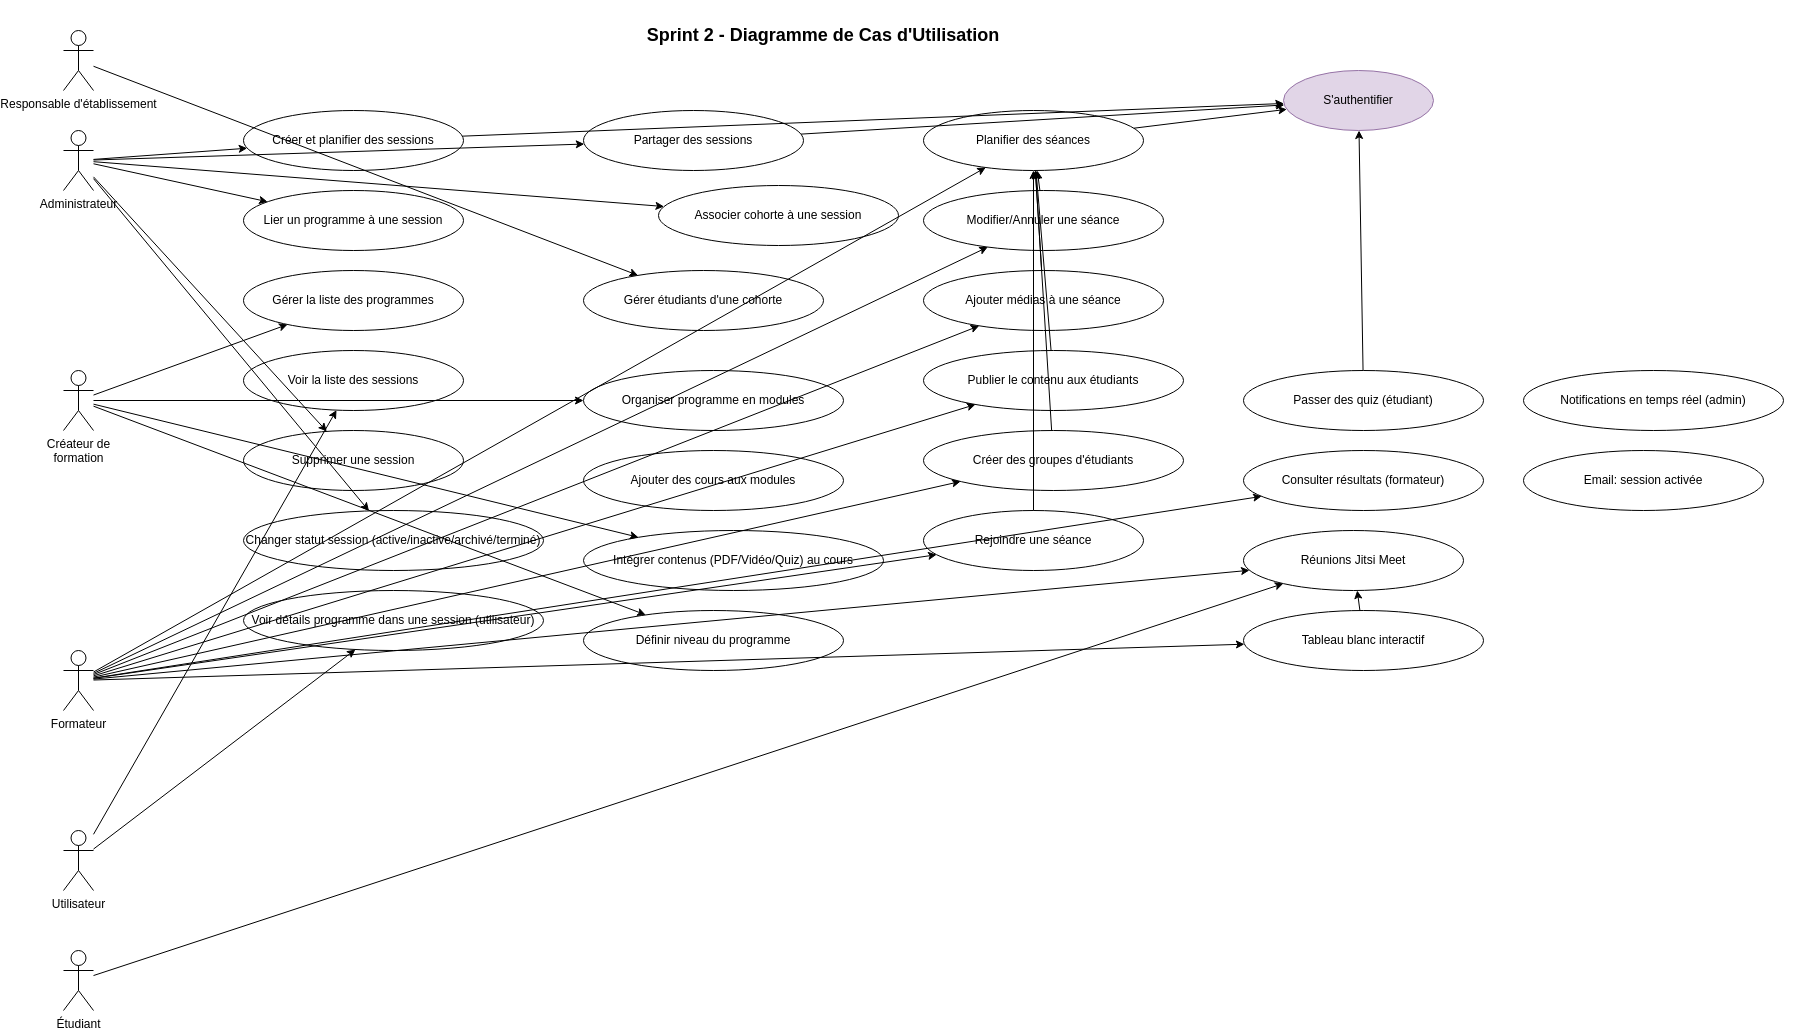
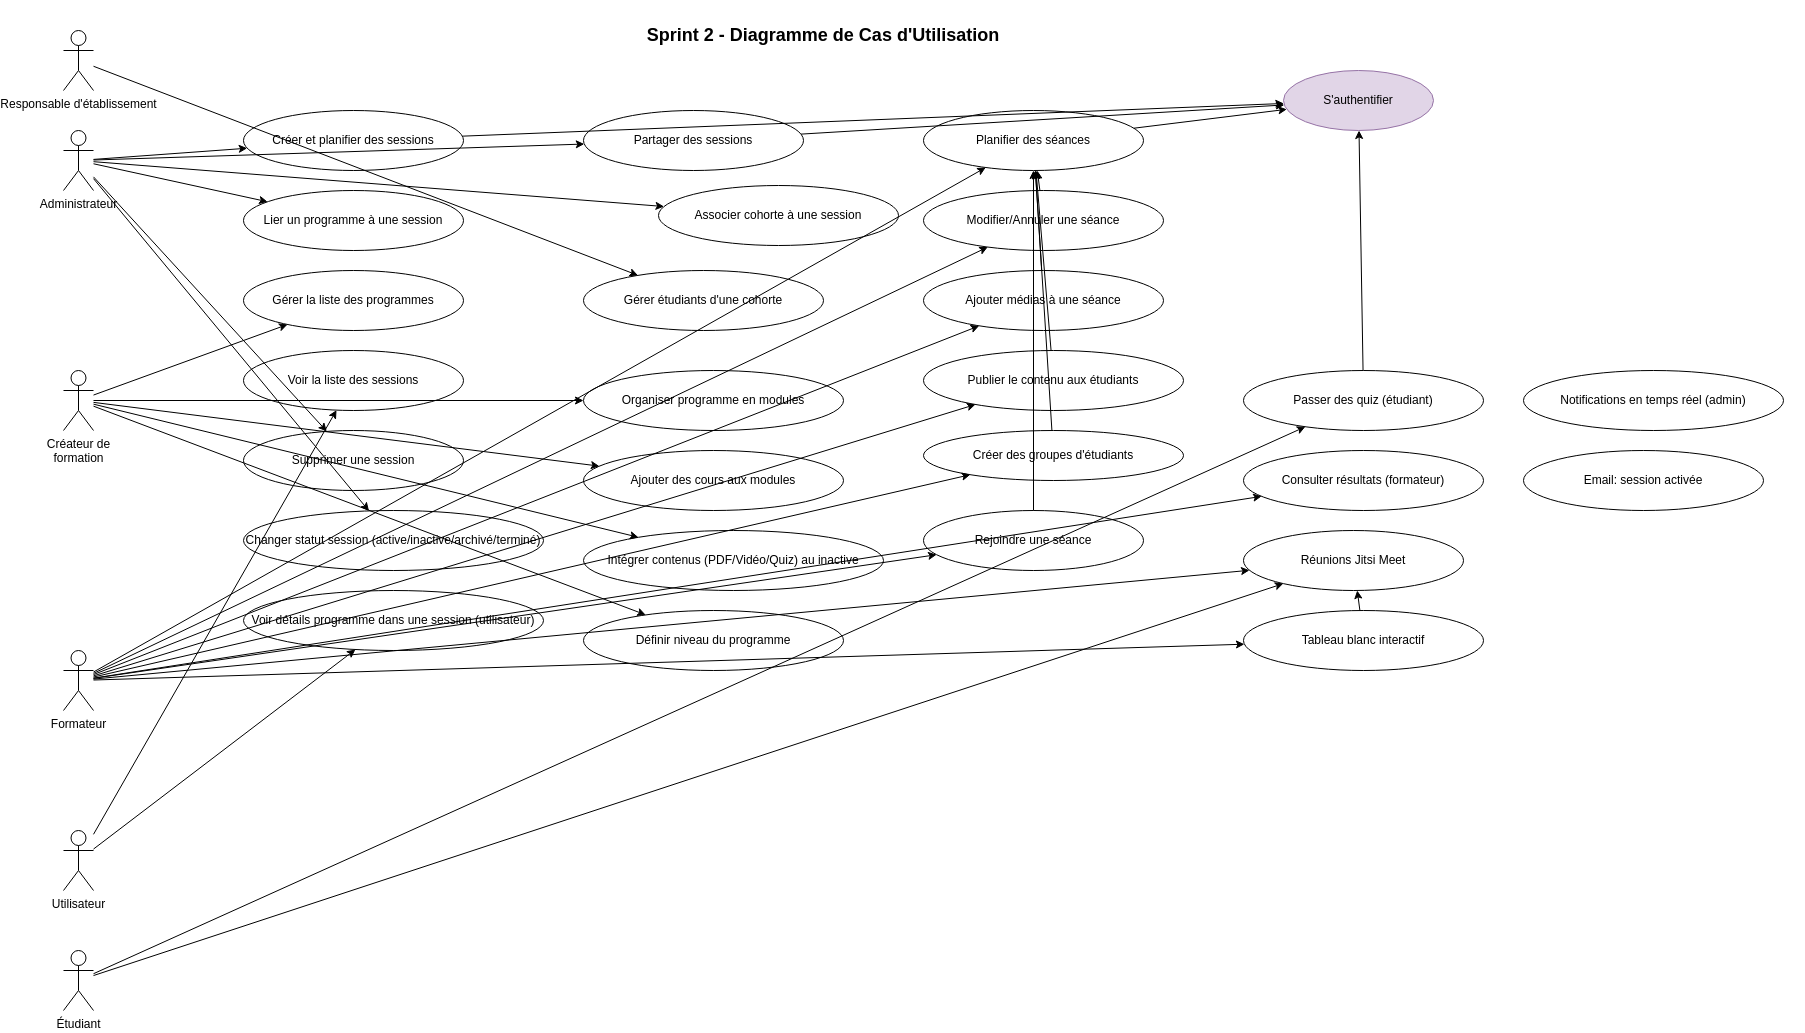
edge "Créateur de formation" -> "Ajouter des cours aux modules": added
node "Créer des groupes d'étudiants": size 260x60 -> 260x50
node "Intégrer contenus (PDF/Vidéo/Quiz) au cours": label "Intégrer contenus (PDF/Vidéo/Quiz) au cours" -> "Intégrer contenus (PDF/Vidéo/Quiz) au inactive"
edge "Étudiant" -> "Consulter résultats (formateur)": now "Étudiant" -> "Passer des quiz (étudiant)"
